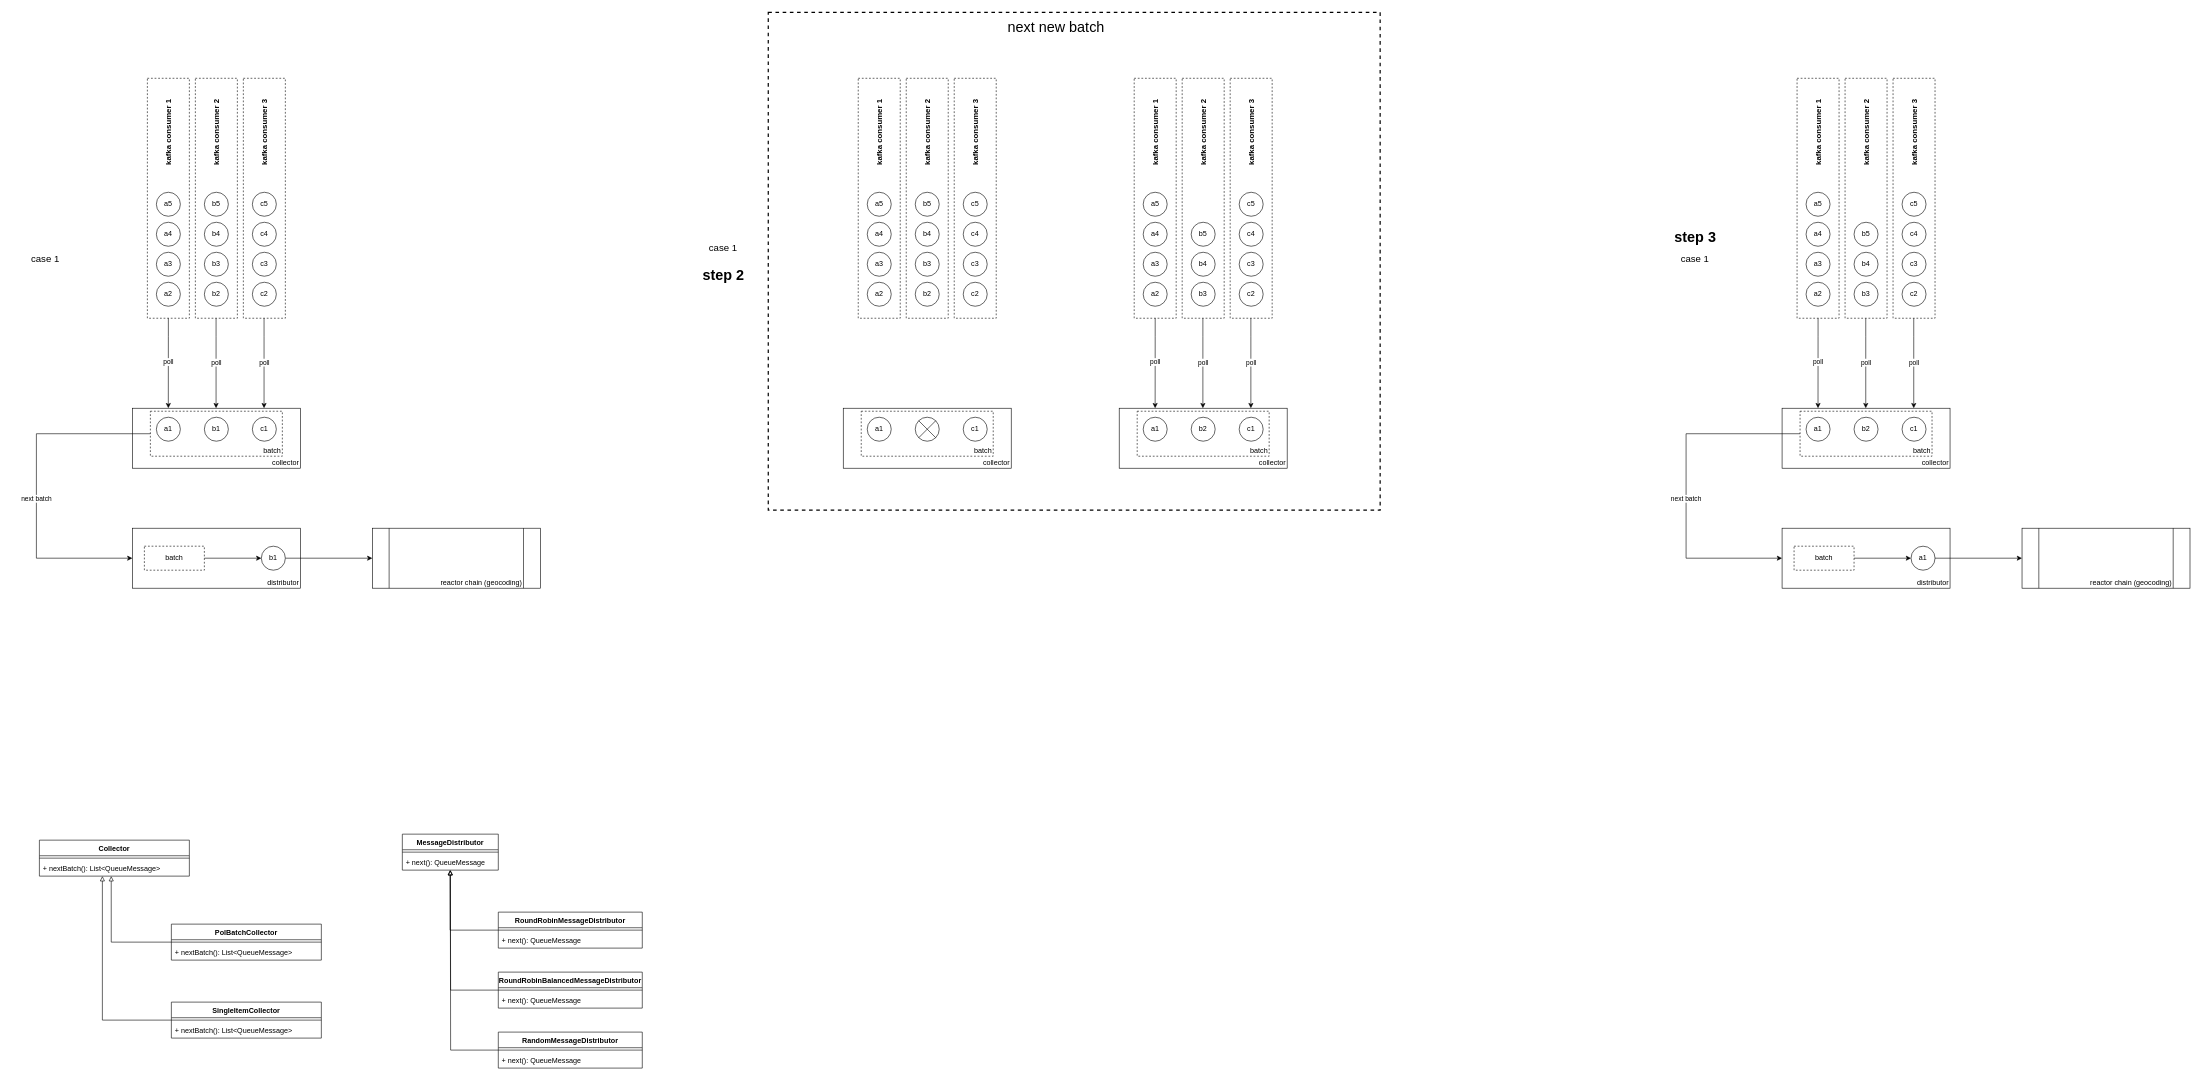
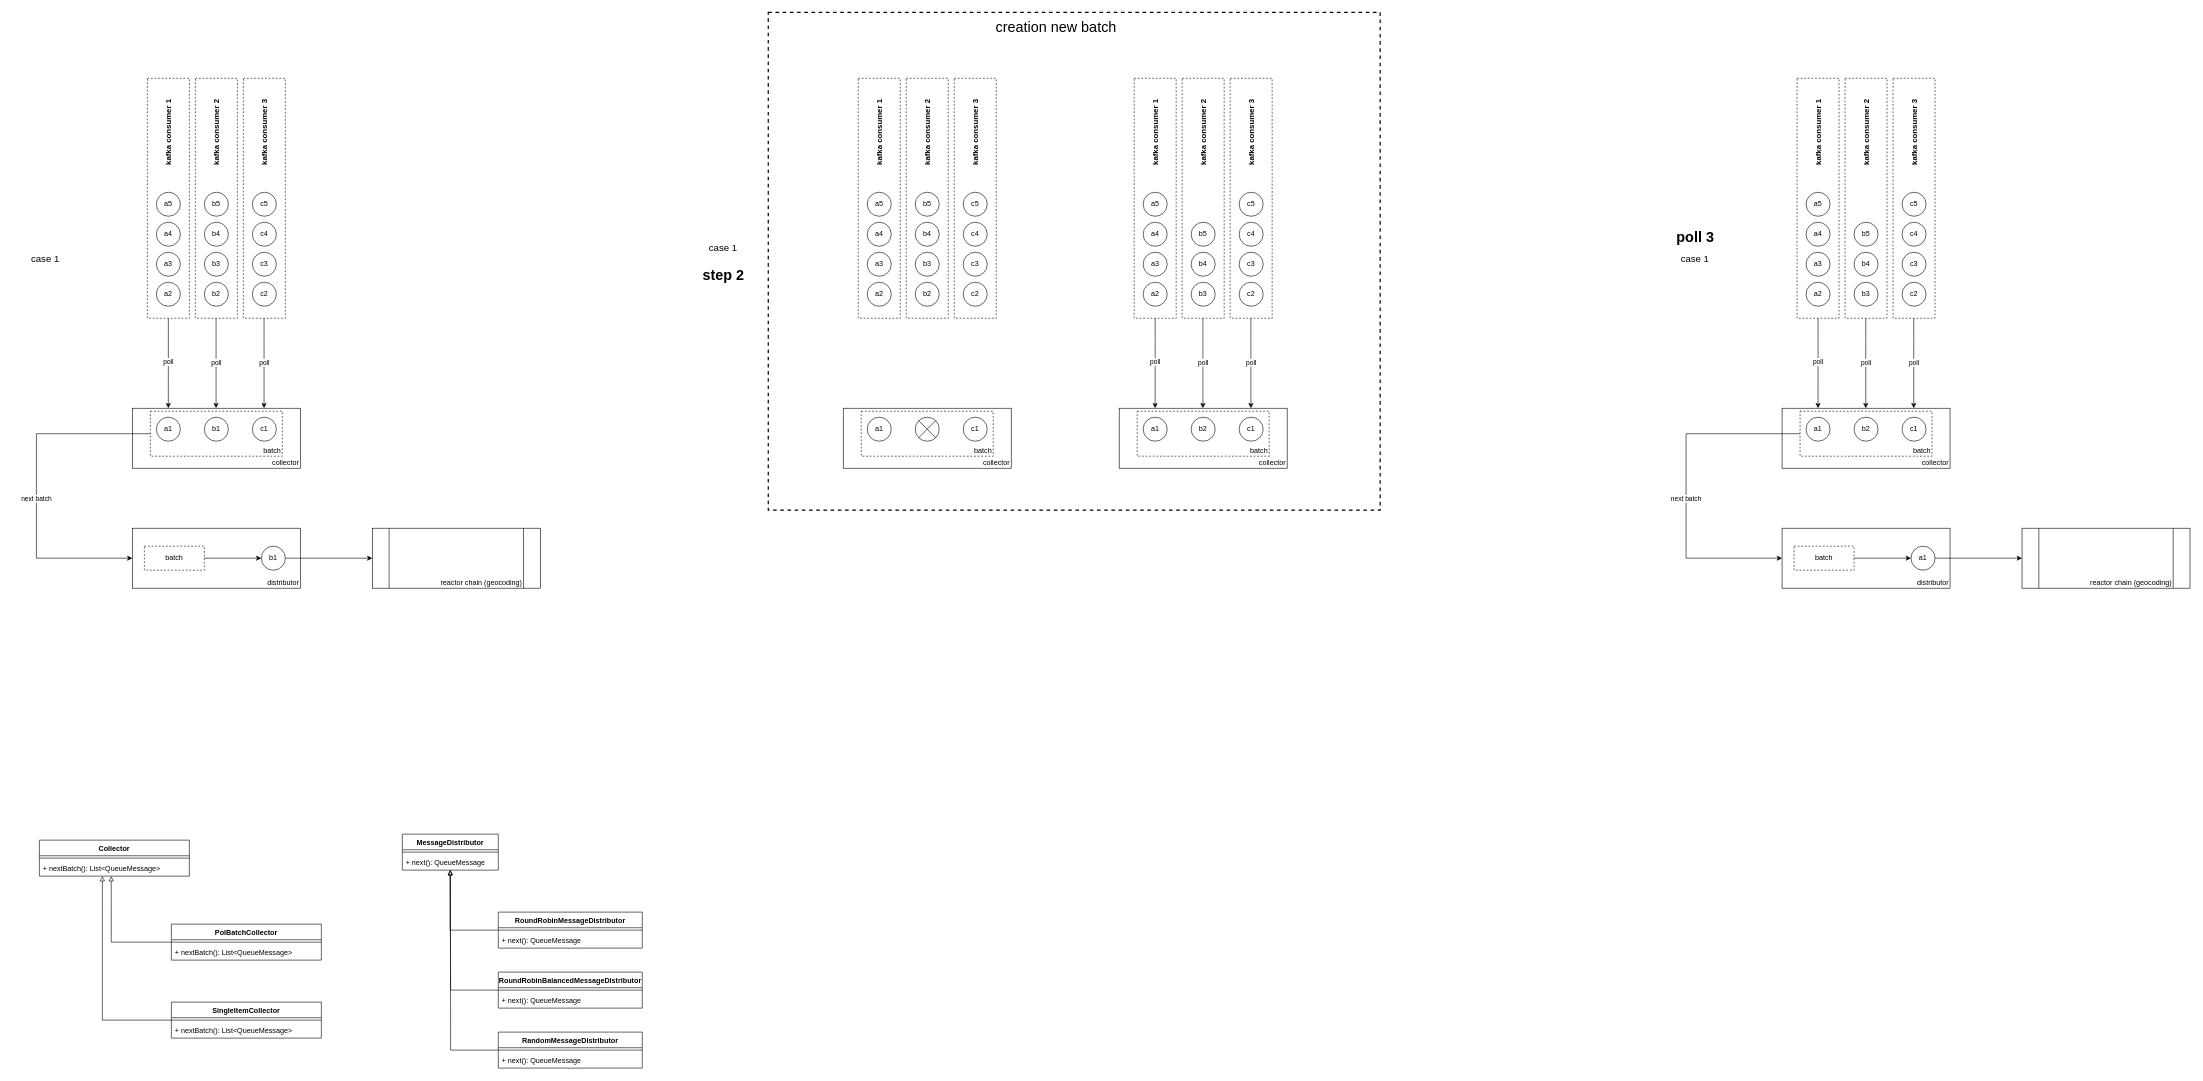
node "next new batch": label "next new batch" -> "creation new batch"
node "step 3": label "step 3" -> "poll 3"
